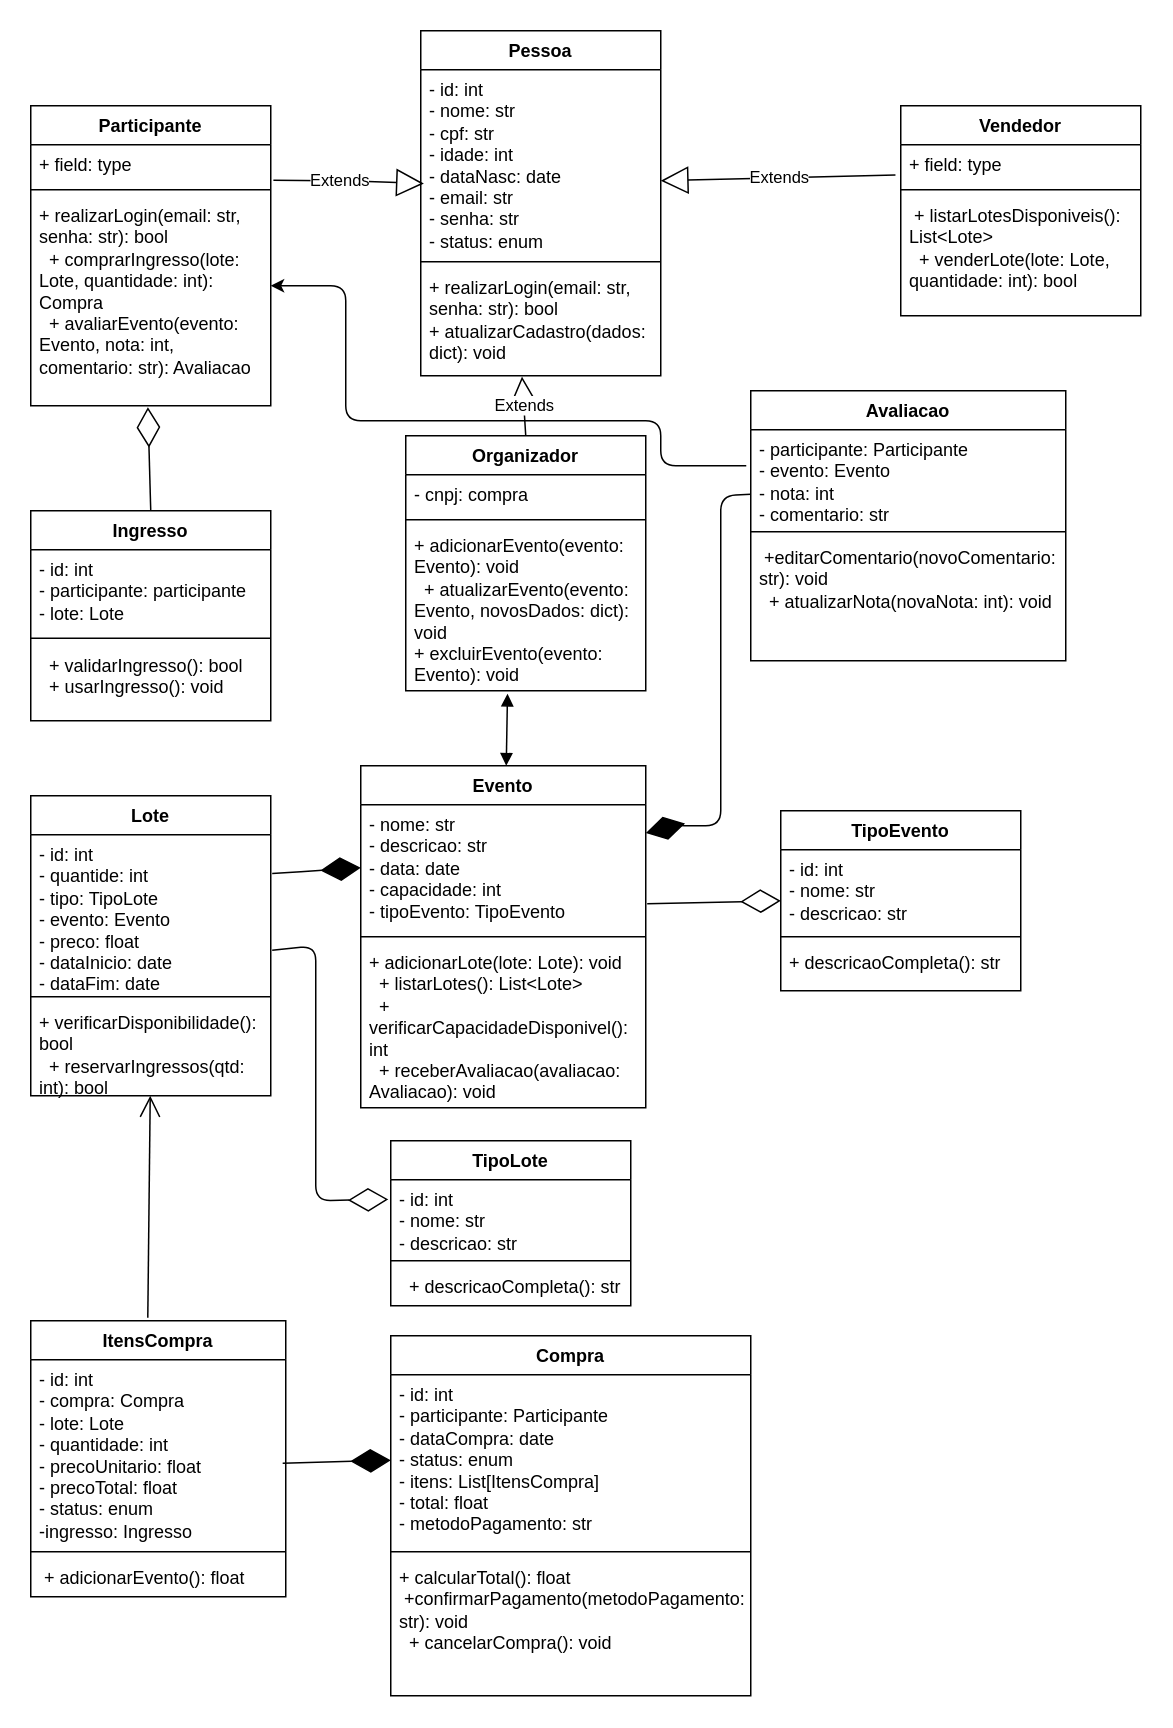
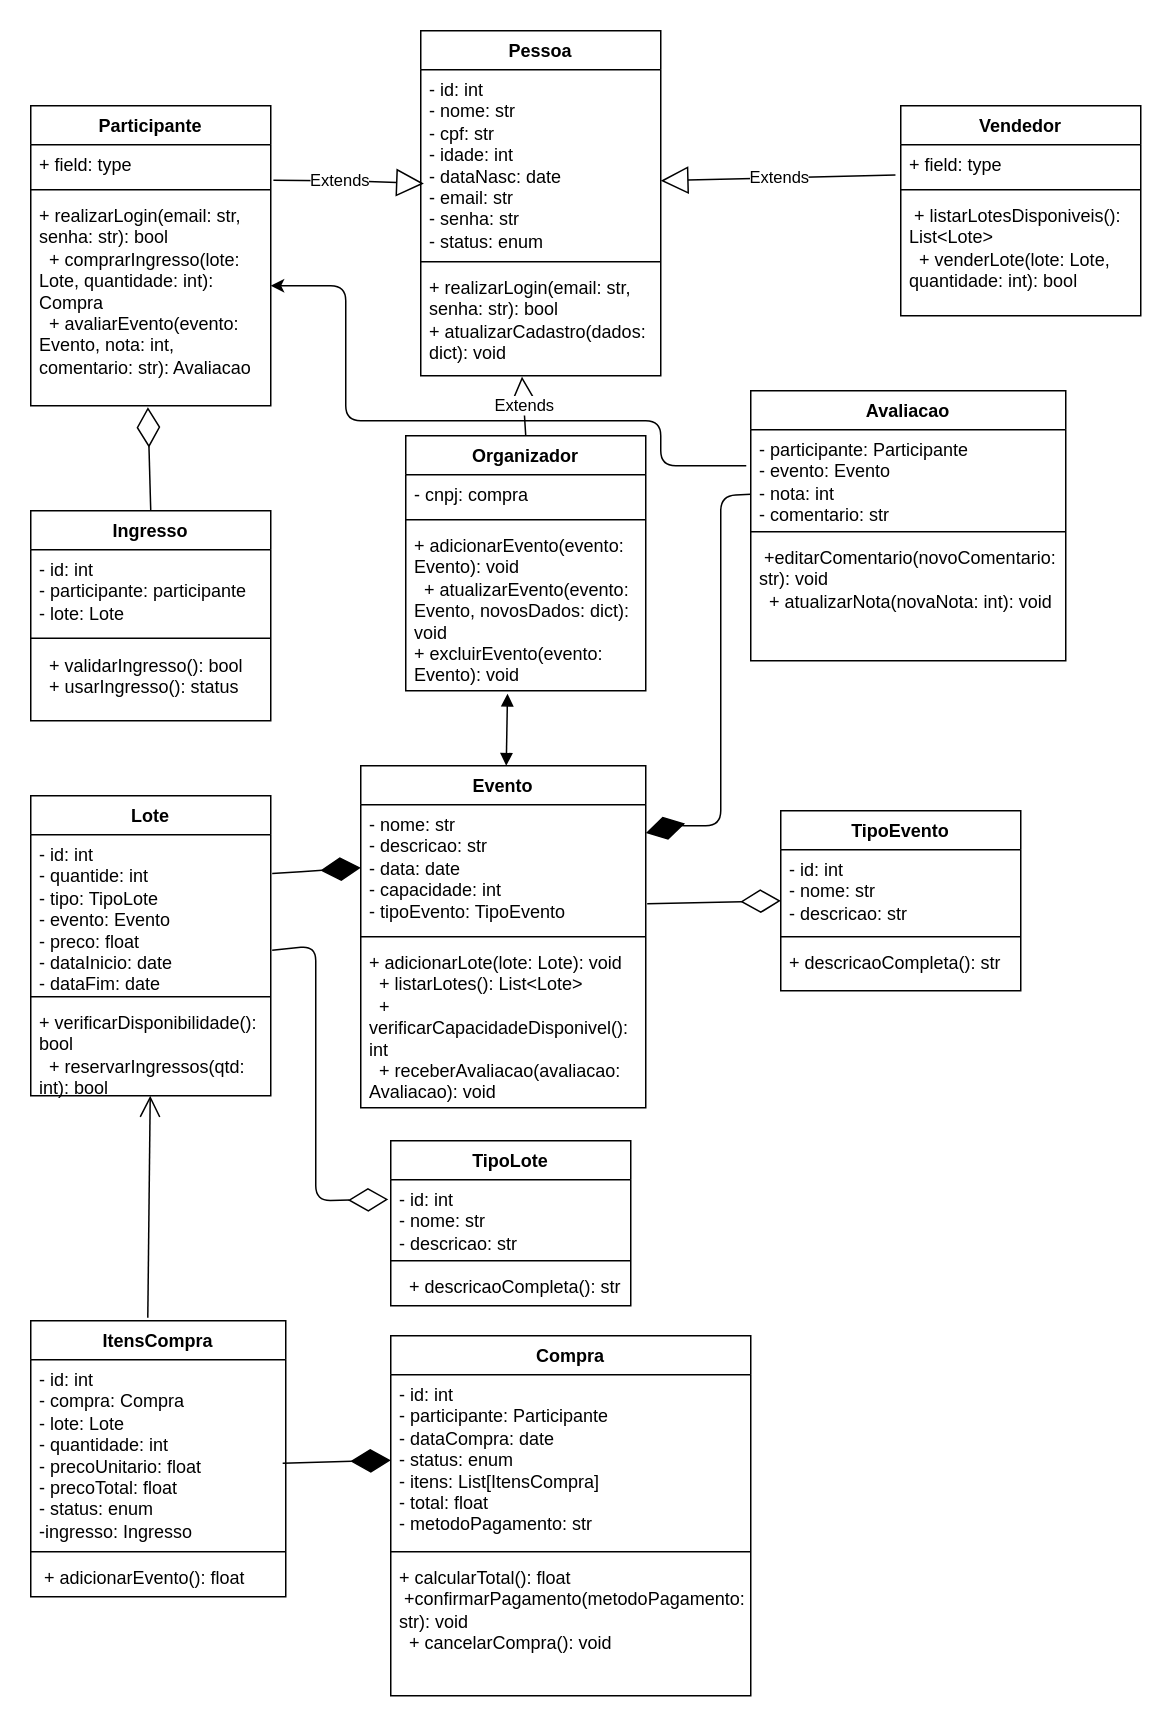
node "+ validarIngresso(): bool + usarIngresso(): void": label "+ validarIngresso(): bool + usarIngresso(): void" -> "+ validarIngresso(): bool + usarIngresso(): status"
